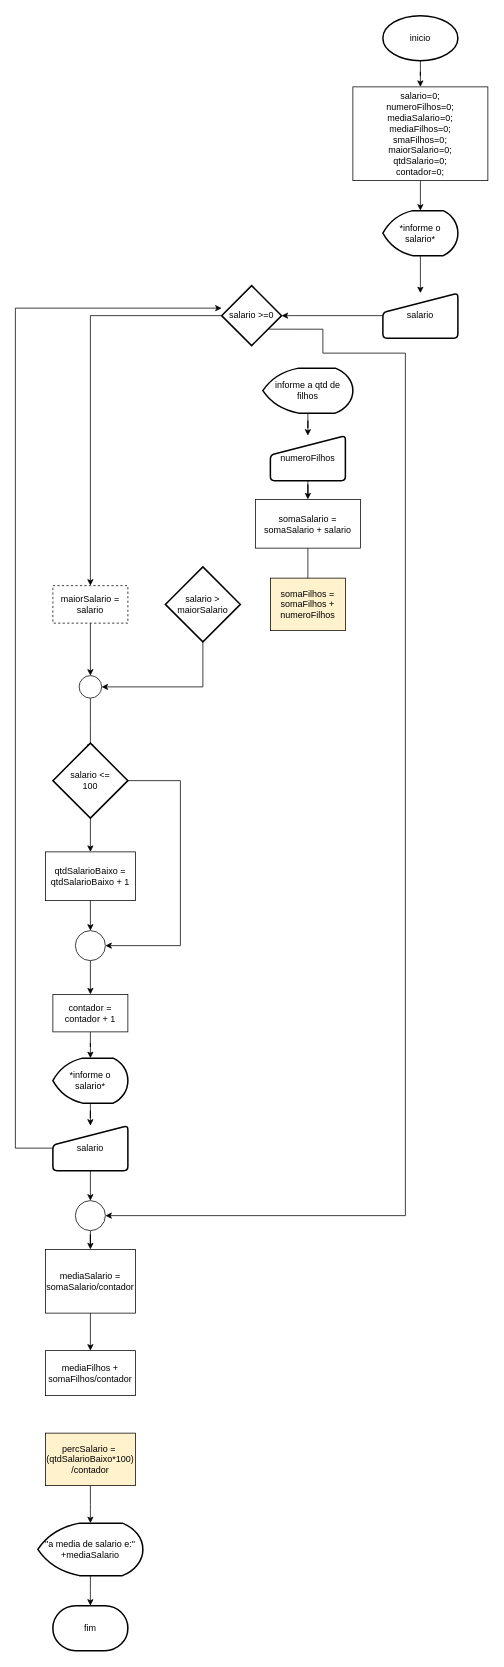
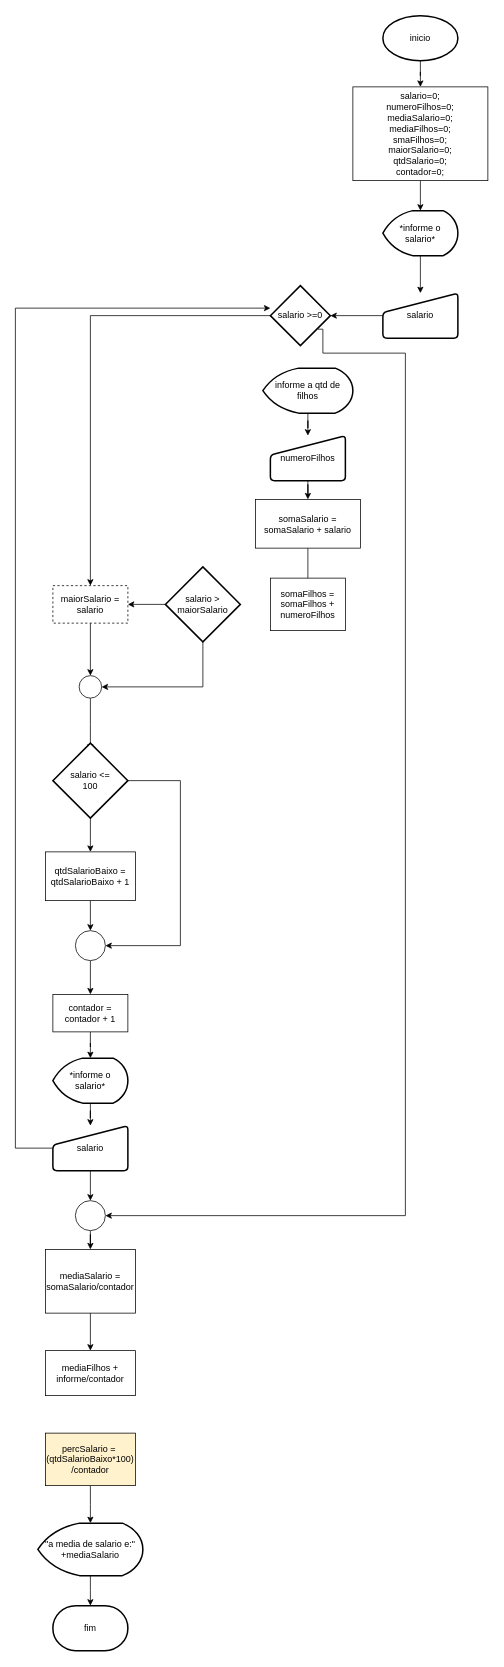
node "salario >=0": moved (252, 315) -> (300, 315)
edge "salario > maiorSalario" -> "maiorSalario = salario": added
node "somaFilhos = somaFilhos + numeroFilhos": fillcolor #fff2cc -> #ffffff
node "mediaFilhos + somaFilhos/contador": label "mediaFilhos + somaFilhos/contador" -> "mediaFilhos + informe/contador"
